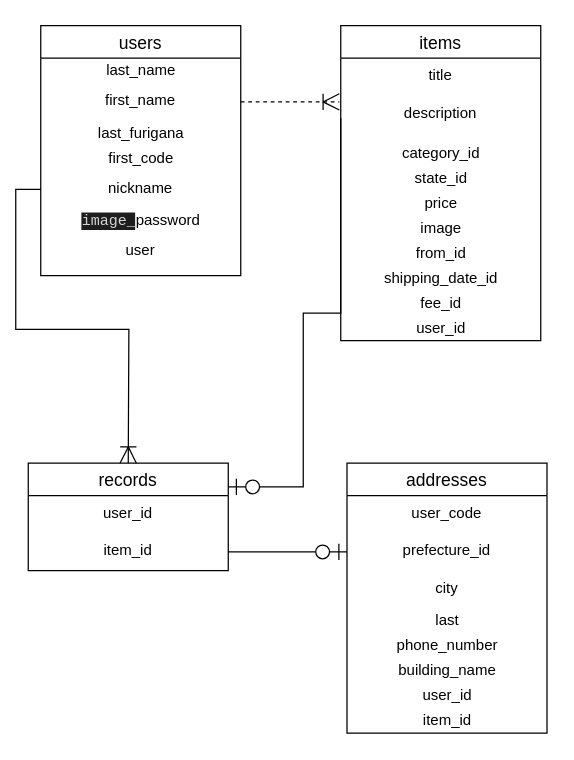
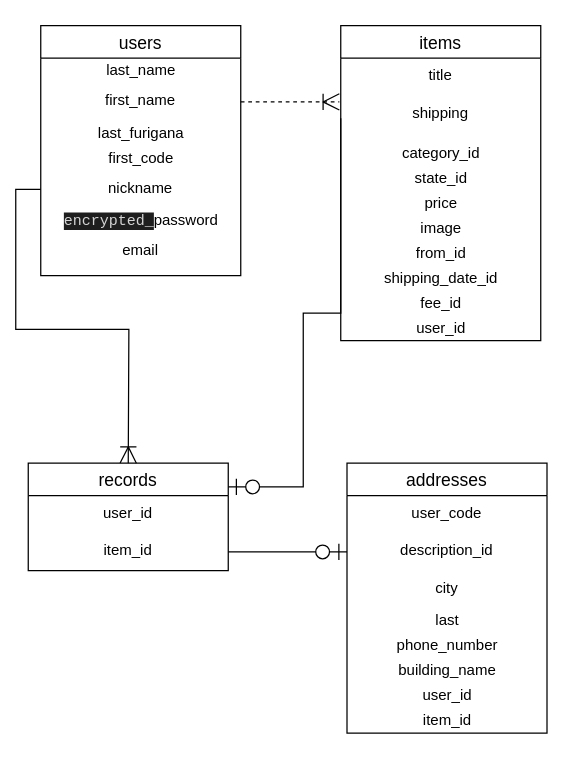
node "description": label "description" -> "shipping"
node "image_password": label "image_password" -> "encrypted_password"
node "user": label "user" -> "email"
node "prefecture_id": label "prefecture_id" -> "description_id"
